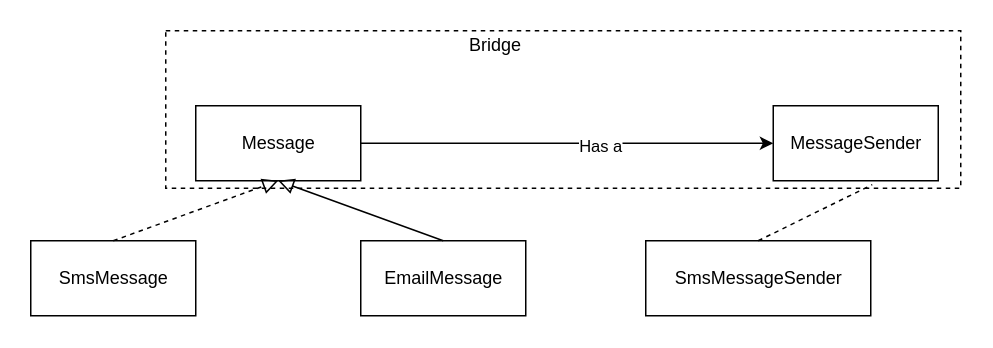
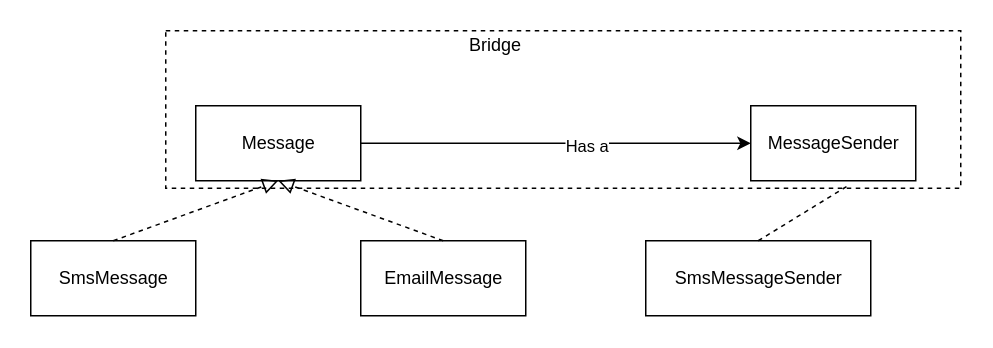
node "MessageSender": moved (856, 143) -> (833, 143)
edge "EmailMessage" -> "Message": style solid -> dashed
